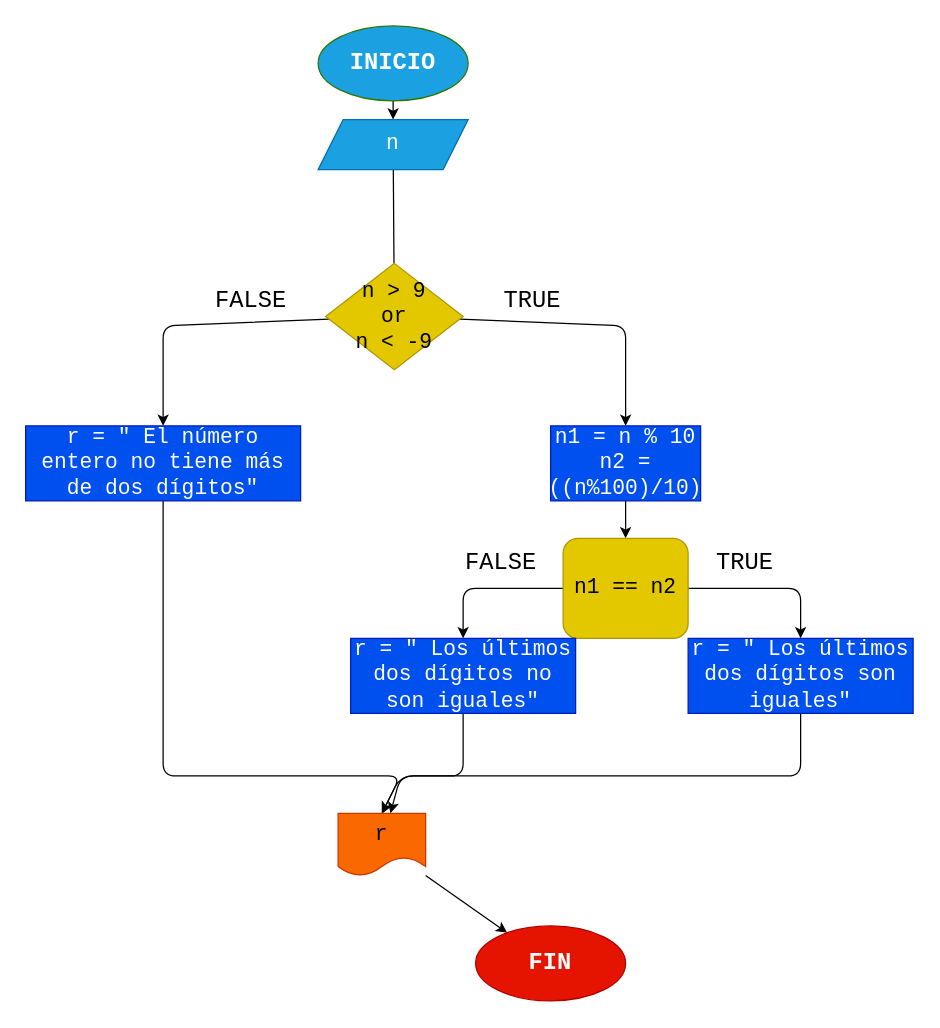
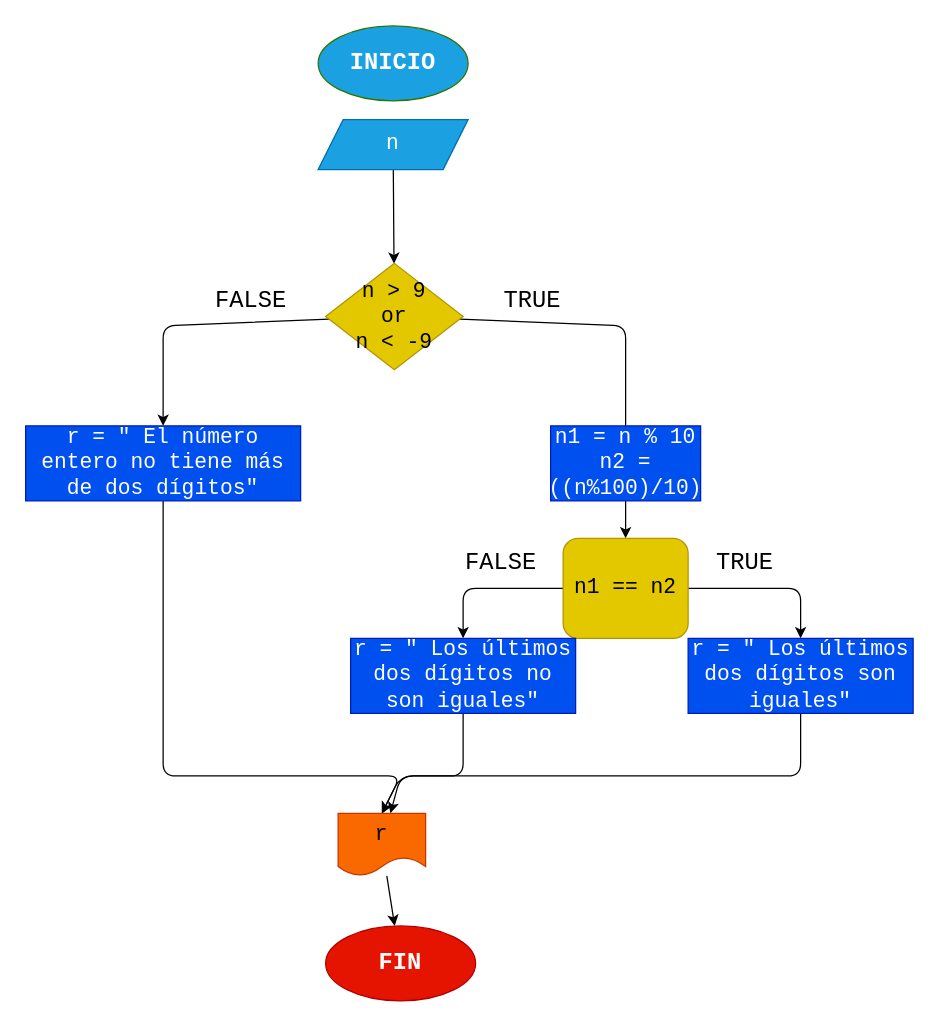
edge "INICIO" -> "n": removed
edge "n" -- "n > 9 or n < -9": arrowhead none -> classic
edge "n > 9 or n < -9" -> "n1 = n % 10n2 = ((n%100)/10)": arrowhead classic -> none
node "FIN": moved (551, 963) -> (401, 963)
